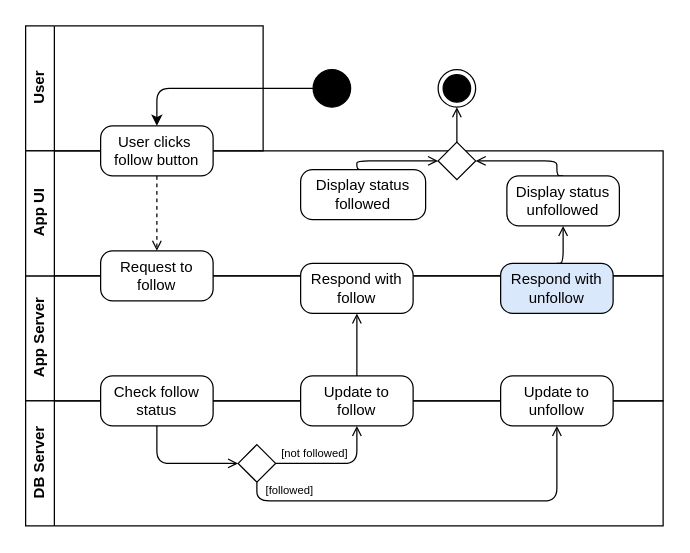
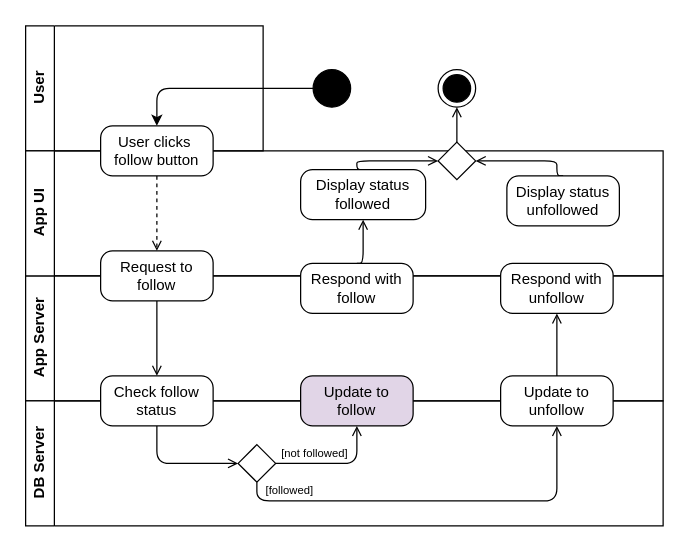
edge "Respond with follow" -> "Display status followed": added
edge "Respond with unfollow" -> "Display status unfollowed": removed
node "Respond with unfollow": fillcolor #dae8fc -> #ffffff
edge "Request to follow" -> "Check follow status": added
edge "Update to follow" -> "Respond with follow": removed
edge "Update to unfollow" -> "Respond with unfollow": added
node "Update to follow": fillcolor #ffffff -> #e1d5e7
